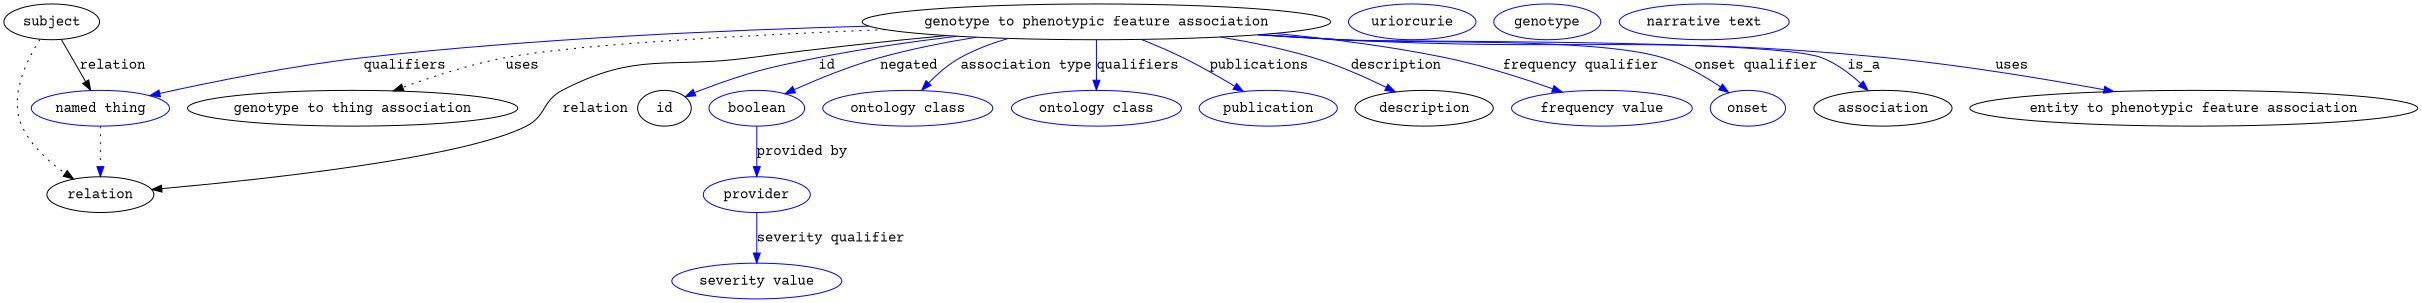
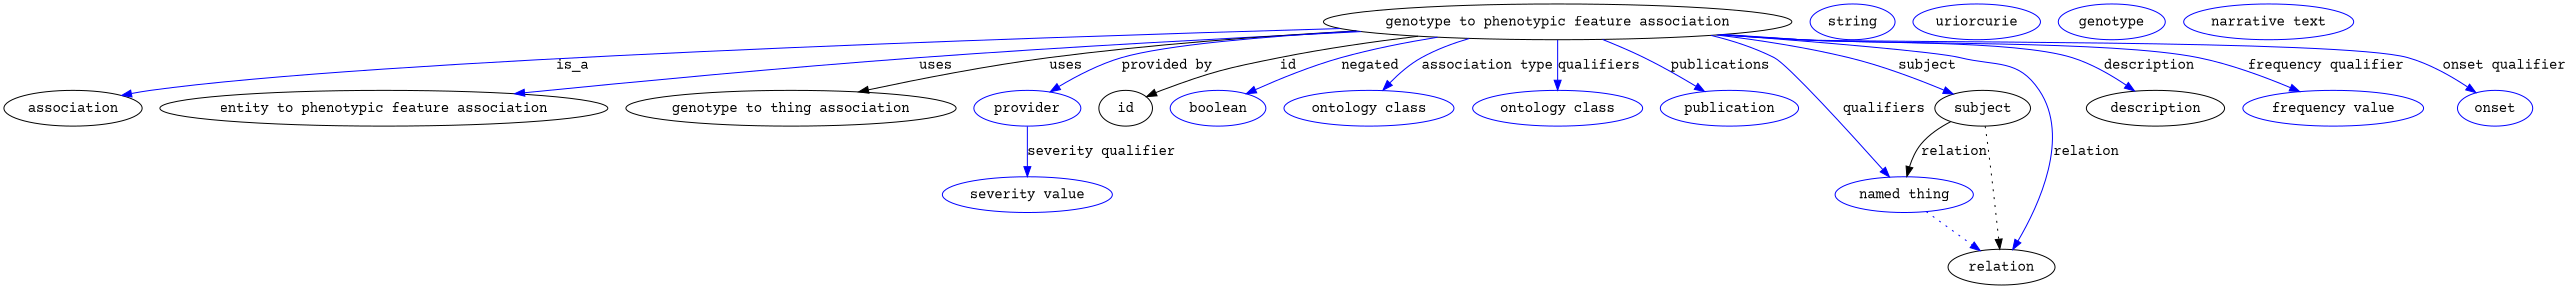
node "string": added
edge "genotype to phenotypic feature association" -> "genotype to thing association": style dotted -> solid
edge "genotype to phenotypic feature association" -> "subject": added, label "subject"
edge "genotype to phenotypic feature association" -> "id": color blue -> black
edge "genotype to phenotypic feature association" -> "relation": color black -> blue
edge "boolean" -> "provider": now "genotype to phenotypic feature association" -> "provider"
